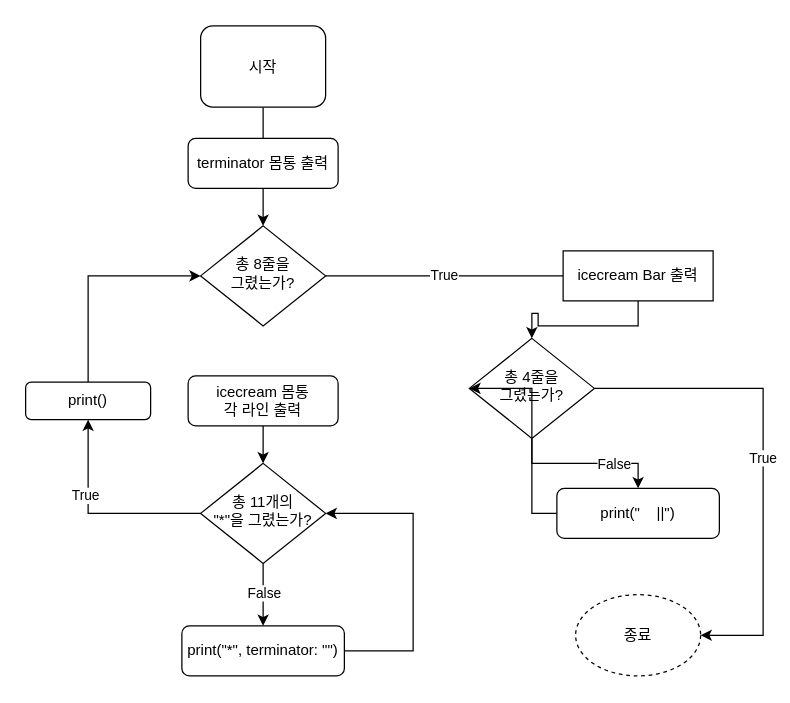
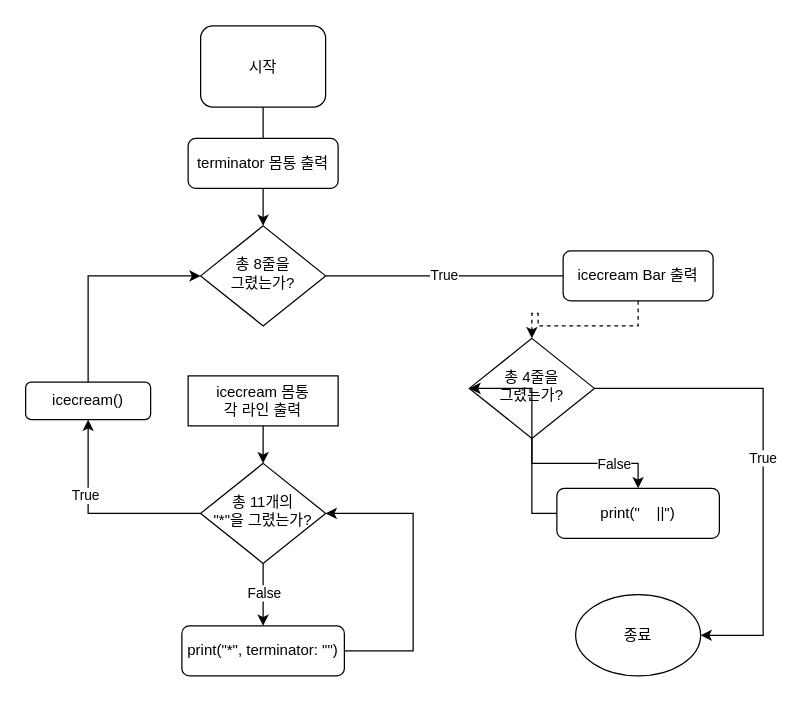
node "icecream Bar 출력": shape rectangle -> rounded rectangle
edge "icecream Bar 출력" -> "총 4줄을 그렸는가?": style solid -> dashed
node "print()": label "print()" -> "icecream()"
node "icecream 몸통 각 라인 출력": shape rounded rectangle -> rectangle
node "종료": style dashed -> solid
